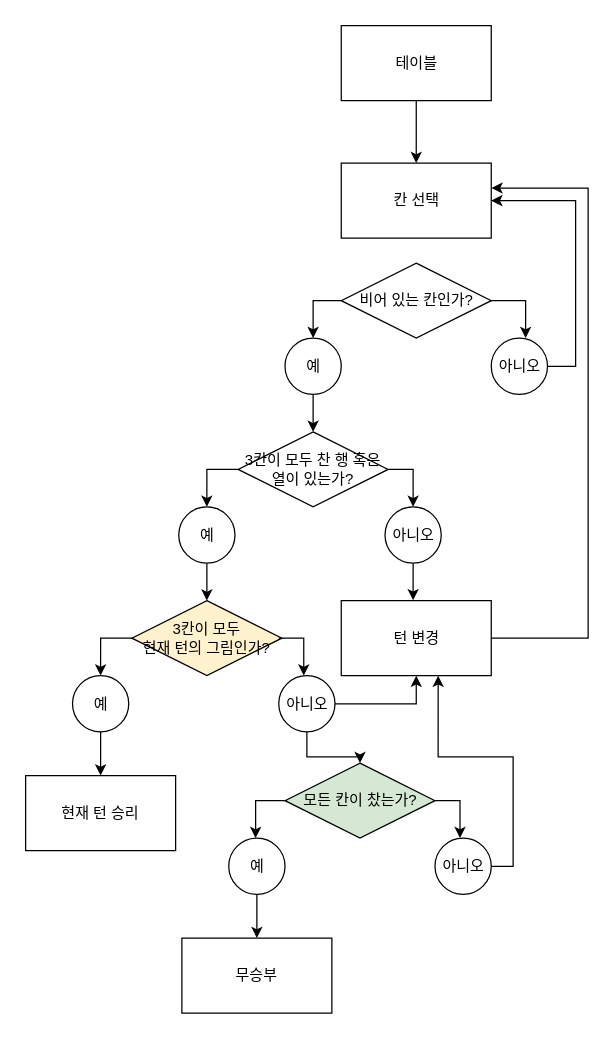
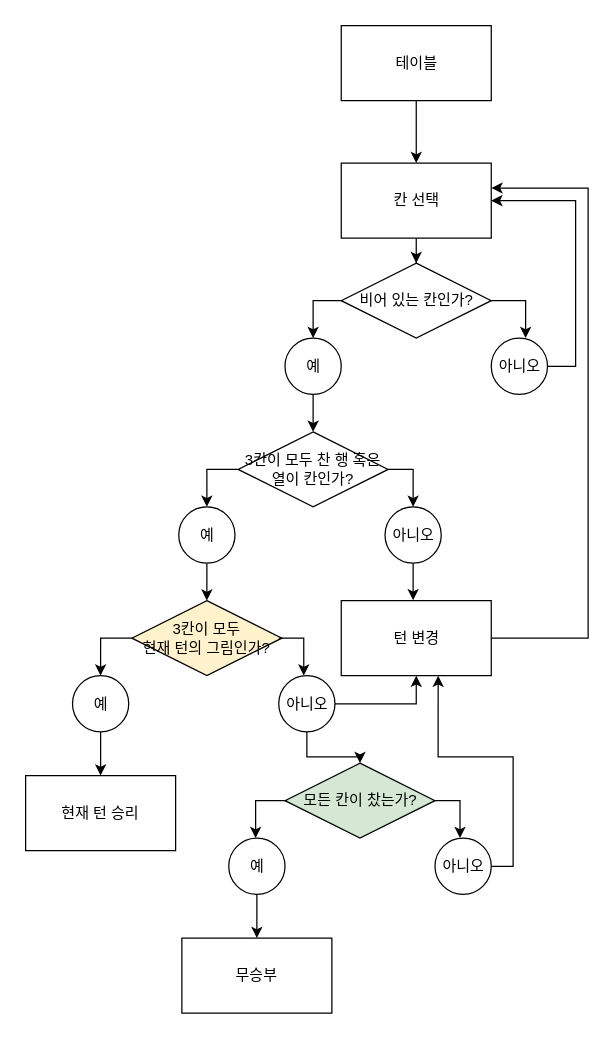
edge "칸 선택" -> "비어 있는 칸인가?": added
node "3칸이 모두 찬 행 혹은 열이 있는가?": label "3칸이 모두 찬 행 혹은 열이 있는가?" -> "3칸이 모두 찬 행 혹은 열이 칸인가?"
